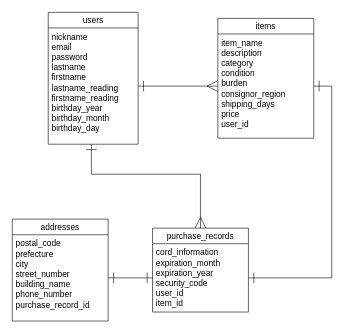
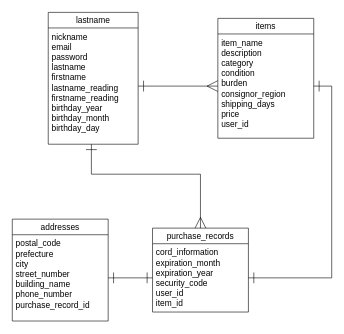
node "users": label "users" -> "lastname"
